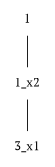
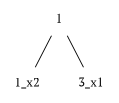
edge "1_x2" -- "3_x1": now "1" -- "3_x1"
